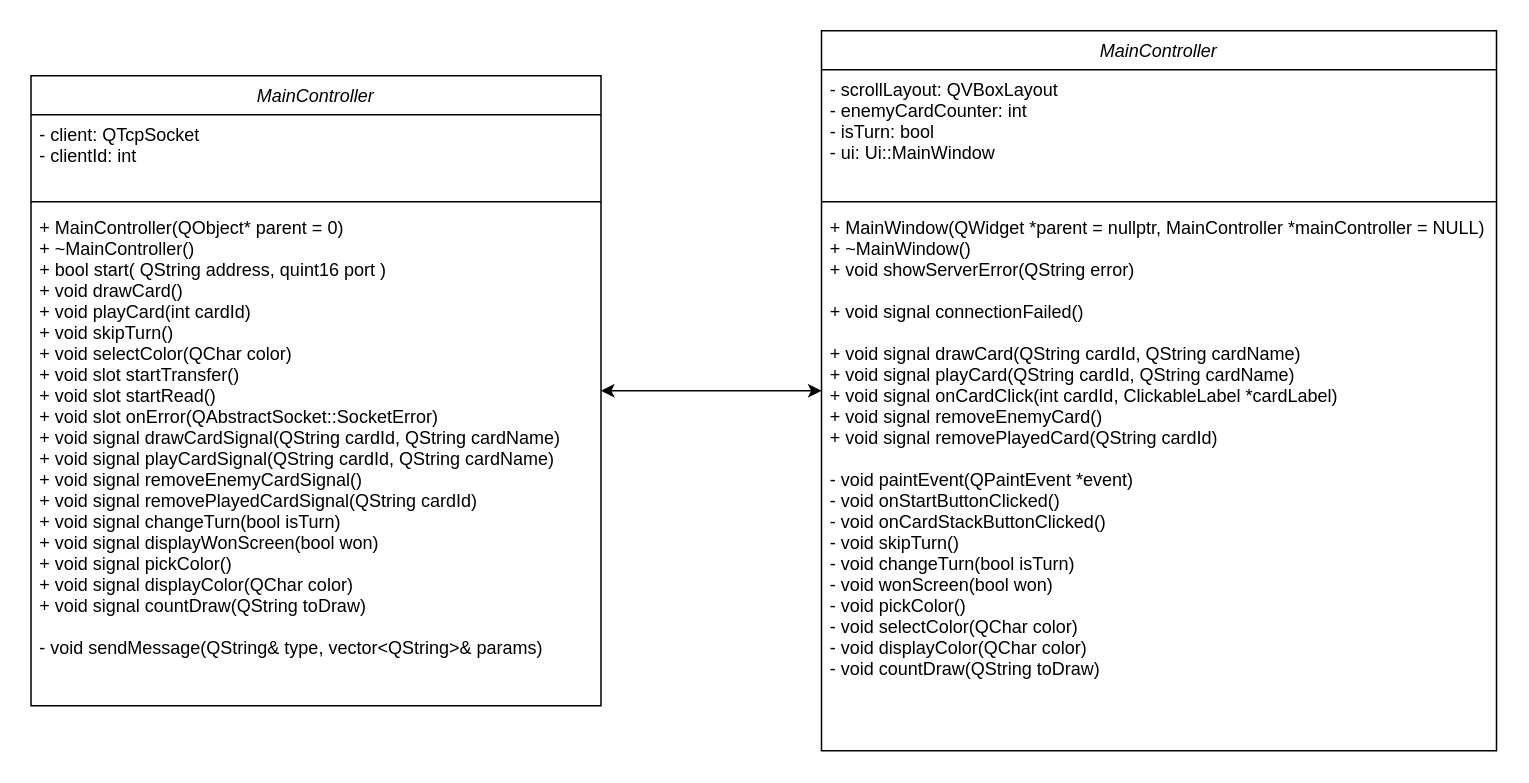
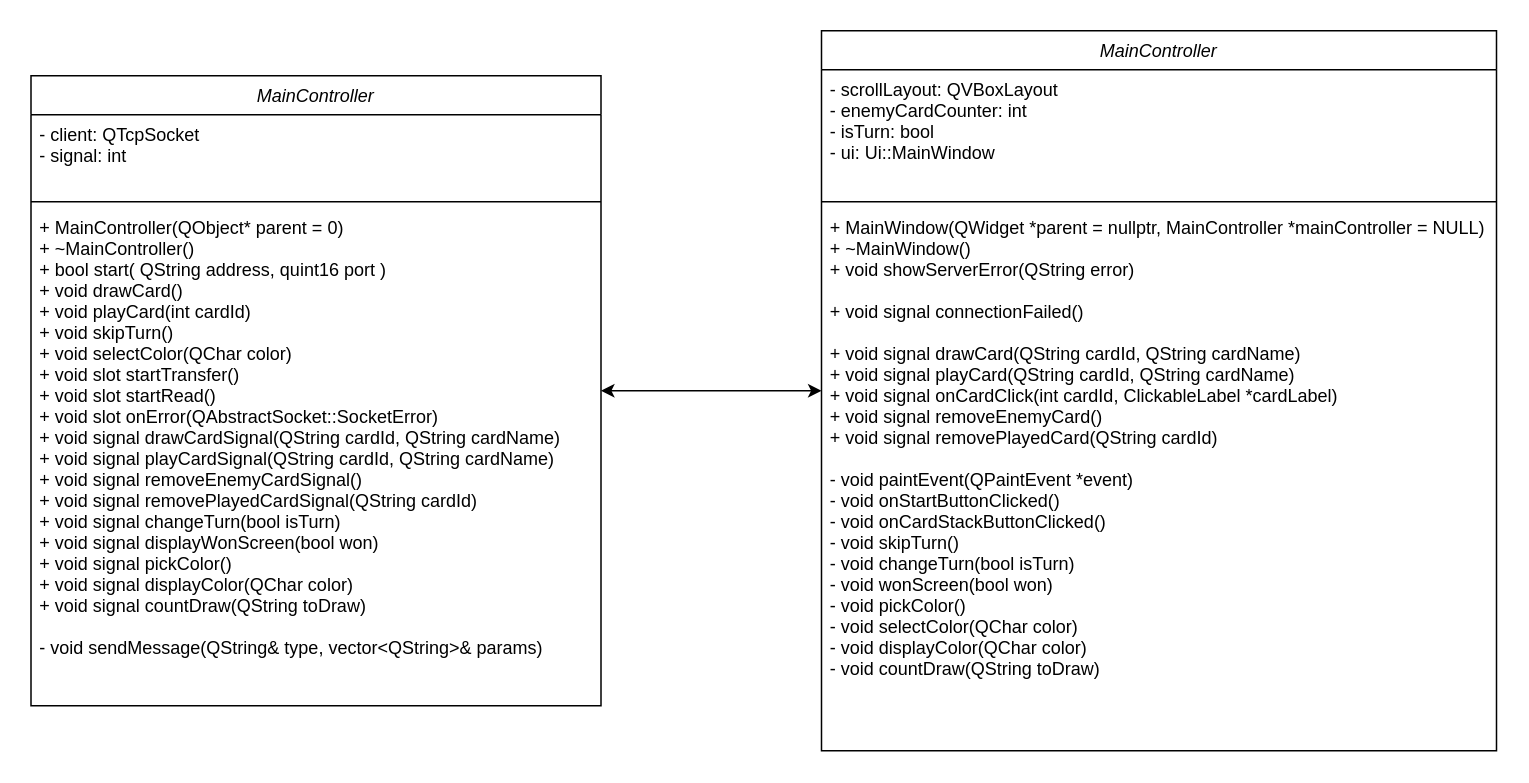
node "- client: QTcpSocket - clientId: int": label "- client: QTcpSocket - clientId: int" -> "- client: QTcpSocket - signal: int"
